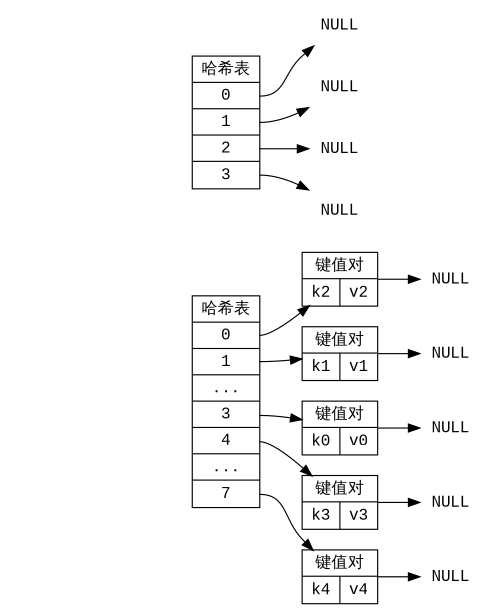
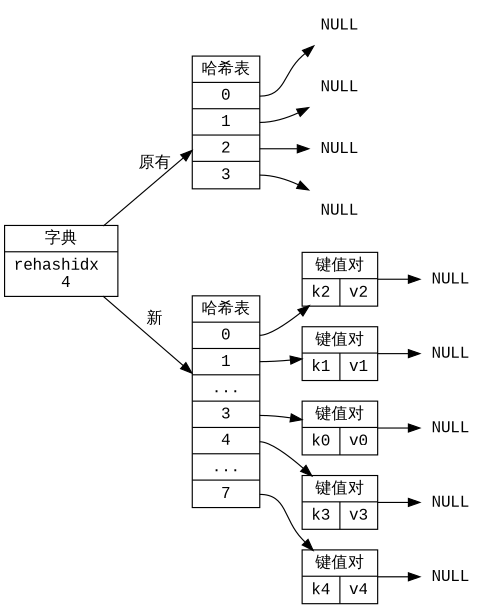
node "字典": added
